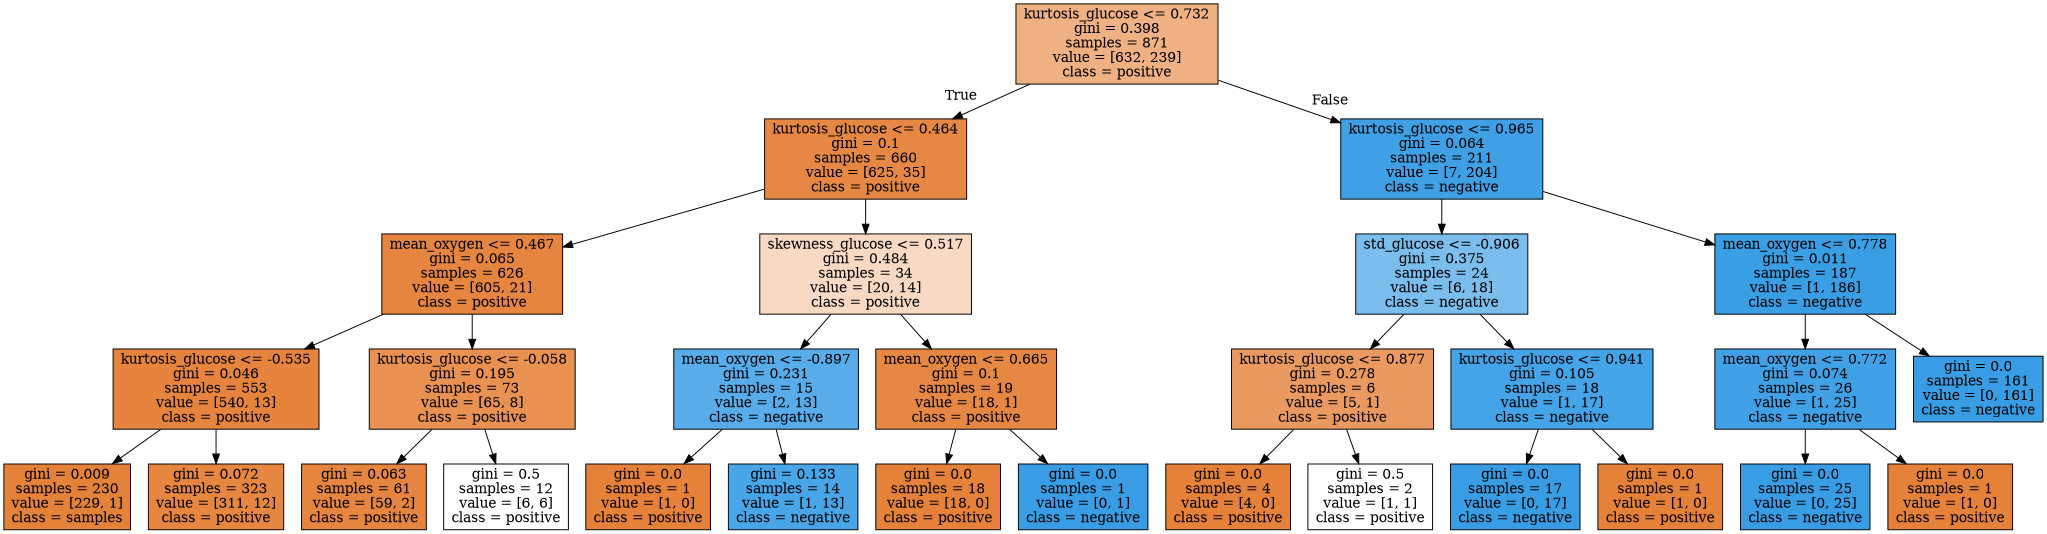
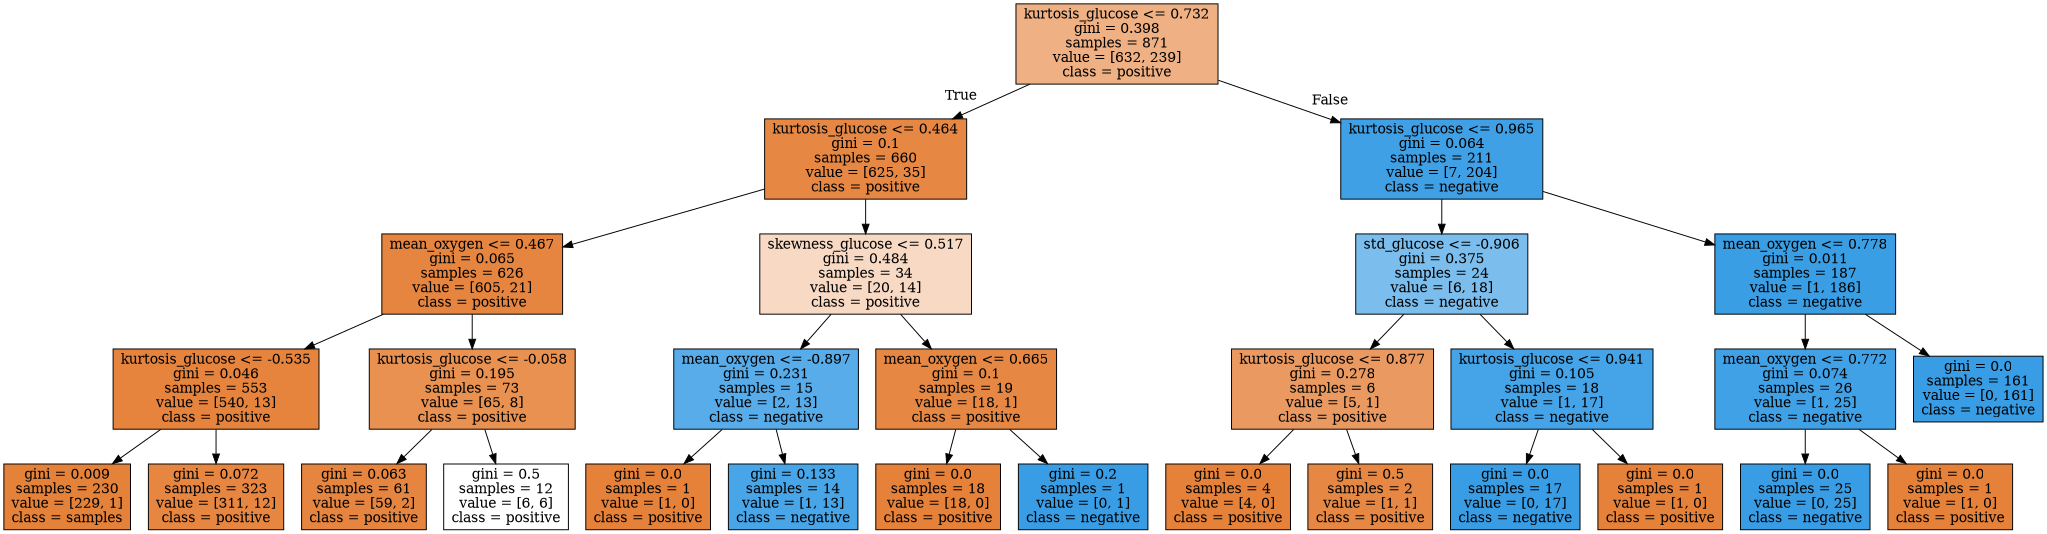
node "gini = 0.0 samples = 1 value = [0, 1] class = negative": label "gini = 0.0 samples = 1 value = [0, 1] class = negative" -> "gini = 0.2 samples = 1 value = [0, 1] class = negative"
node "gini = 0.5 samples = 2 value = [1, 1] class = positive": fillcolor #ffffff -> #e68844
